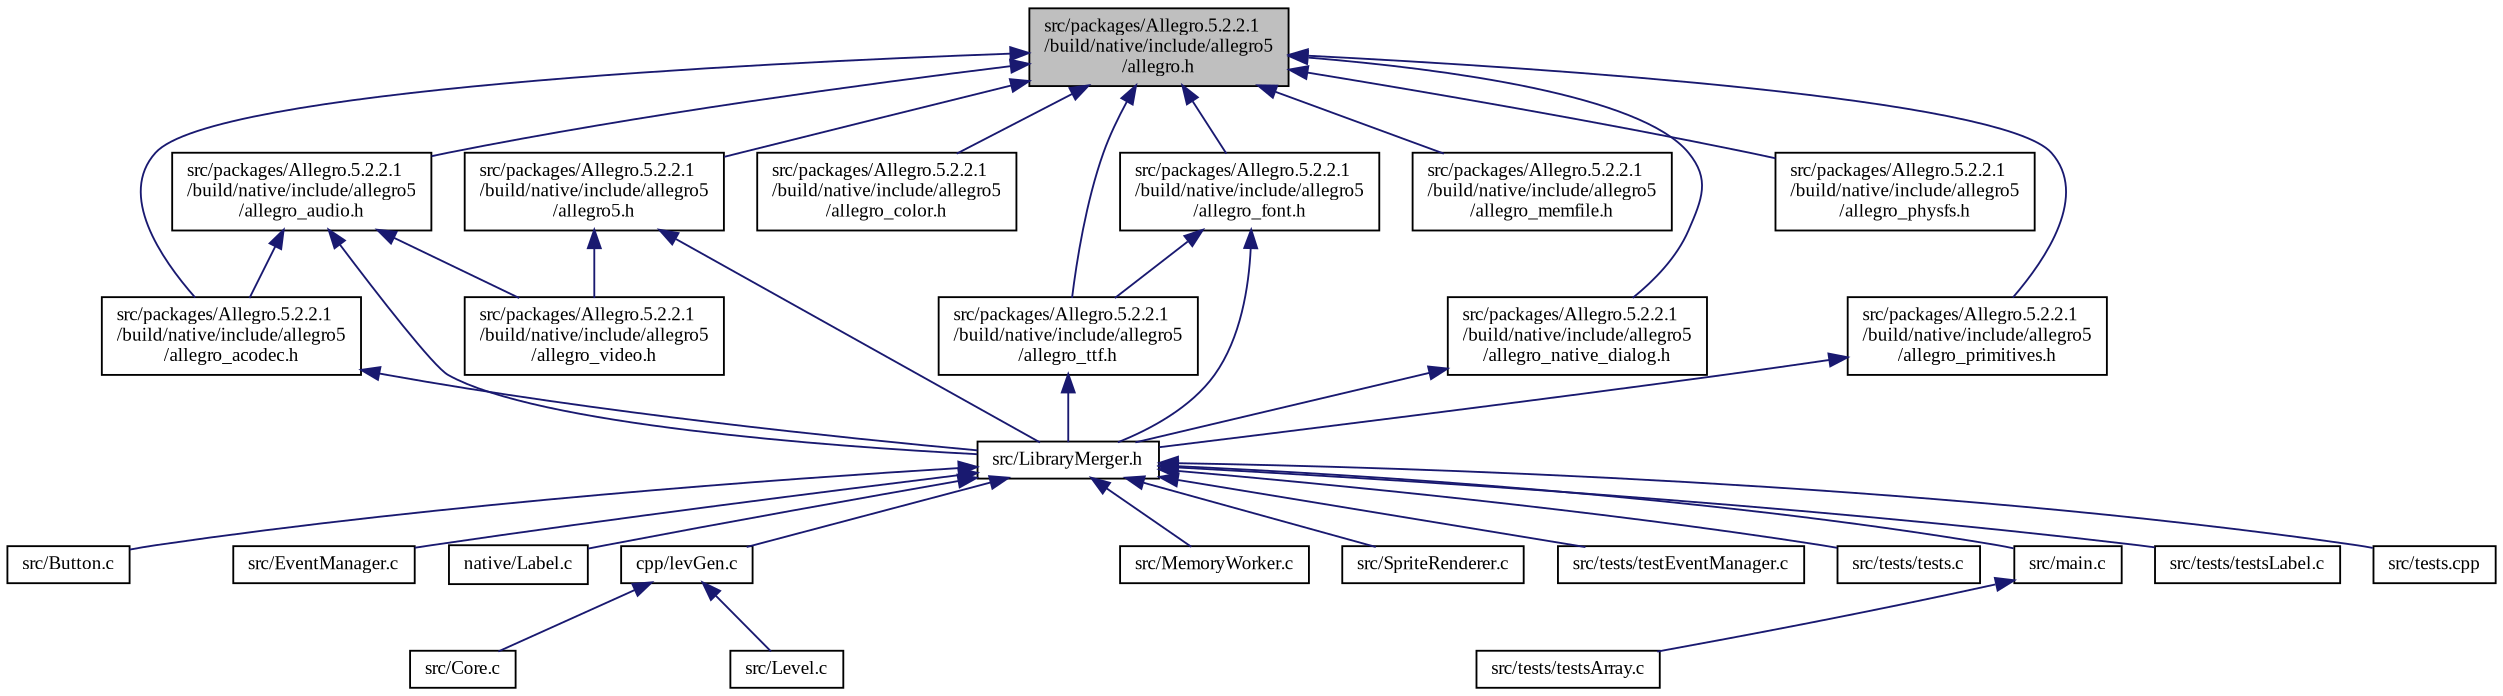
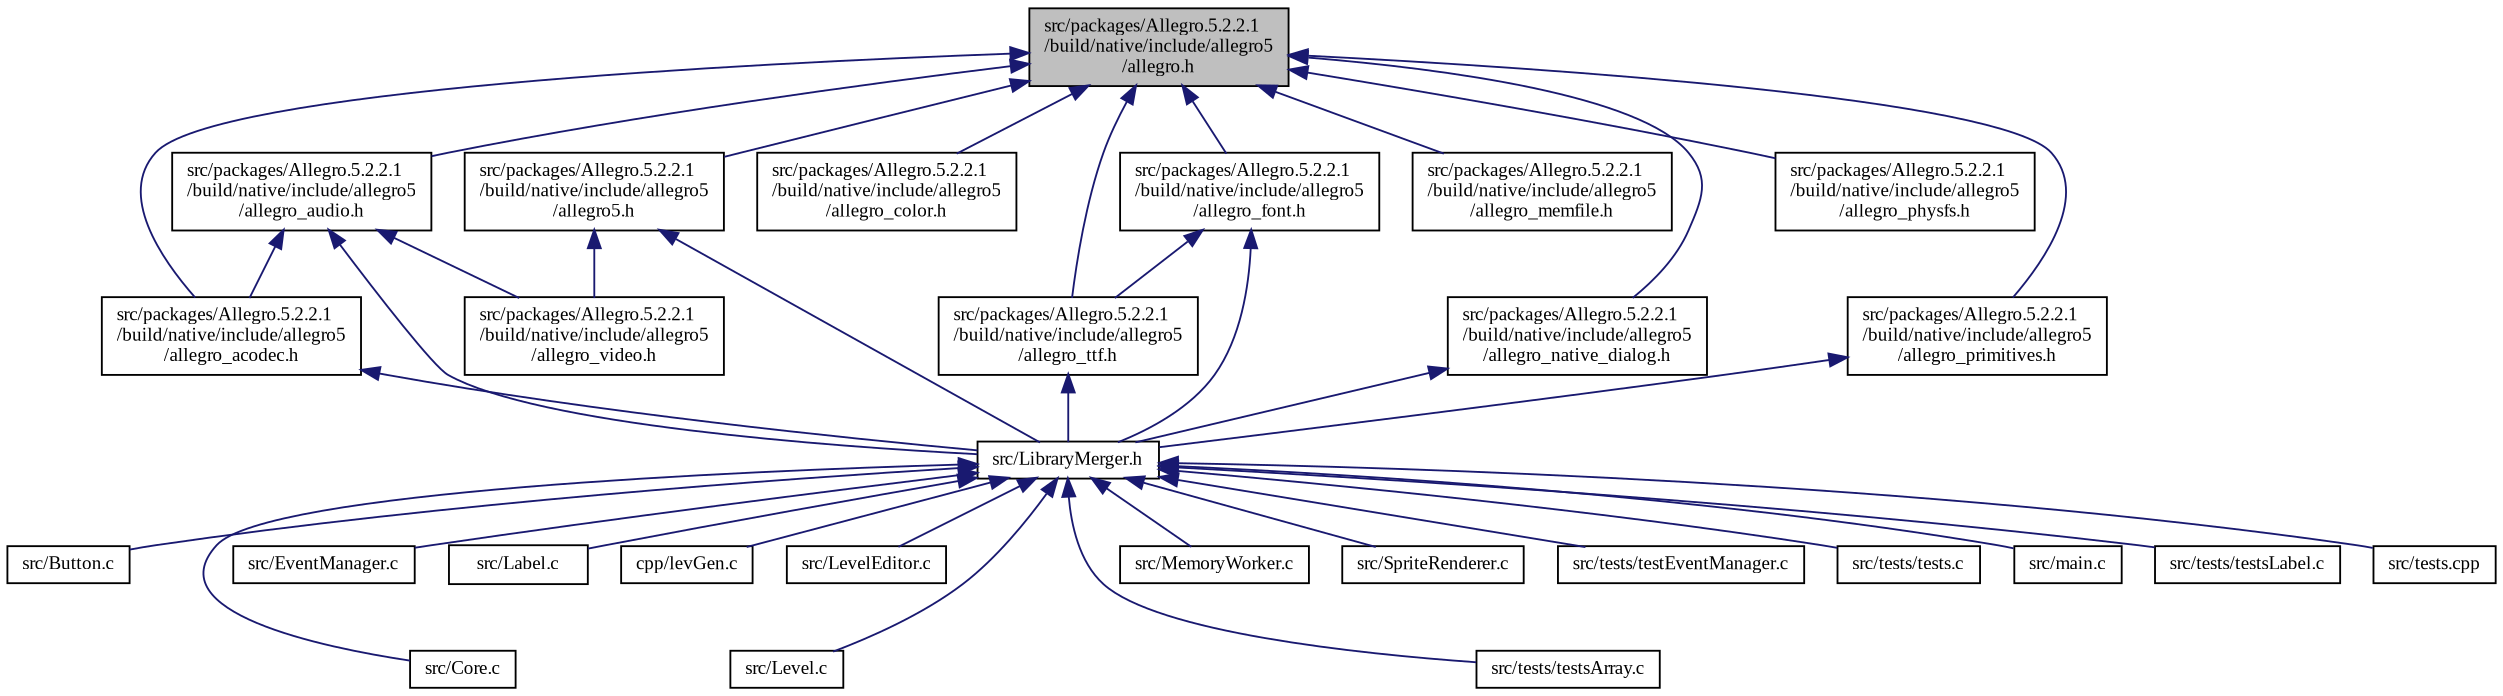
node "native/Label.c": label "native/Label.c" -> "src/Label.c"
node "src/LevelEditor.c": added
edge "src/tests/testsArray.c" -> "src/main.c": now "src/tests/testsArray.c" -> "src/LibraryMerger.h"
edge "src/Core.c" -> "cpp/levGen.c": now "src/Core.c" -> "src/LibraryMerger.h"
edge "src/Level.c" -> "cpp/levGen.c": now "src/Level.c" -> "src/LibraryMerger.h"
